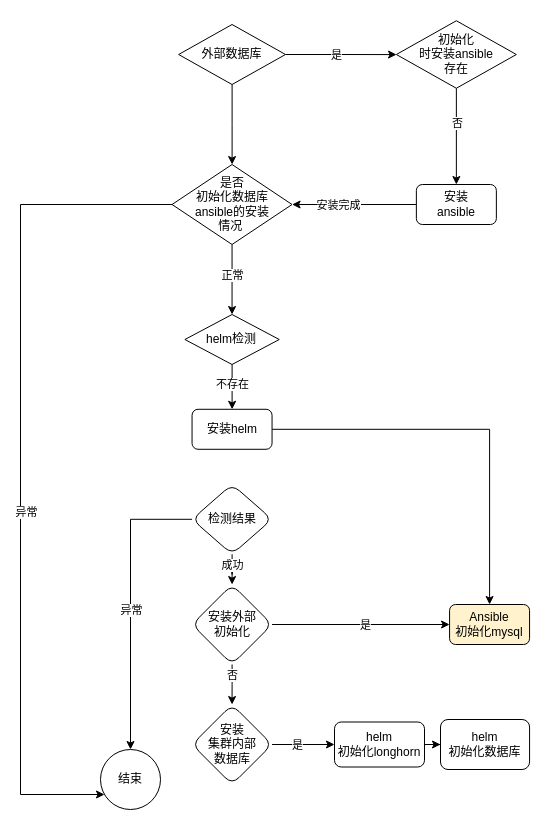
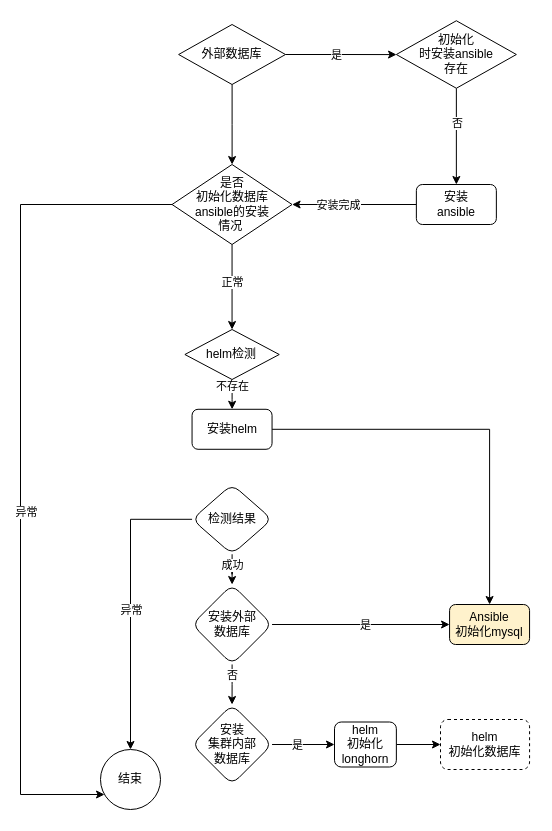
node "helm检测": moved (232, 340) -> (232, 355)
node "安装外部 初始化": label "安装外部 初始化" -> "安装外部 数据库"
node "helm 初始化longhorn": size 90x45 -> 62x45
node "helm 初始化数据库": style solid -> dashed
